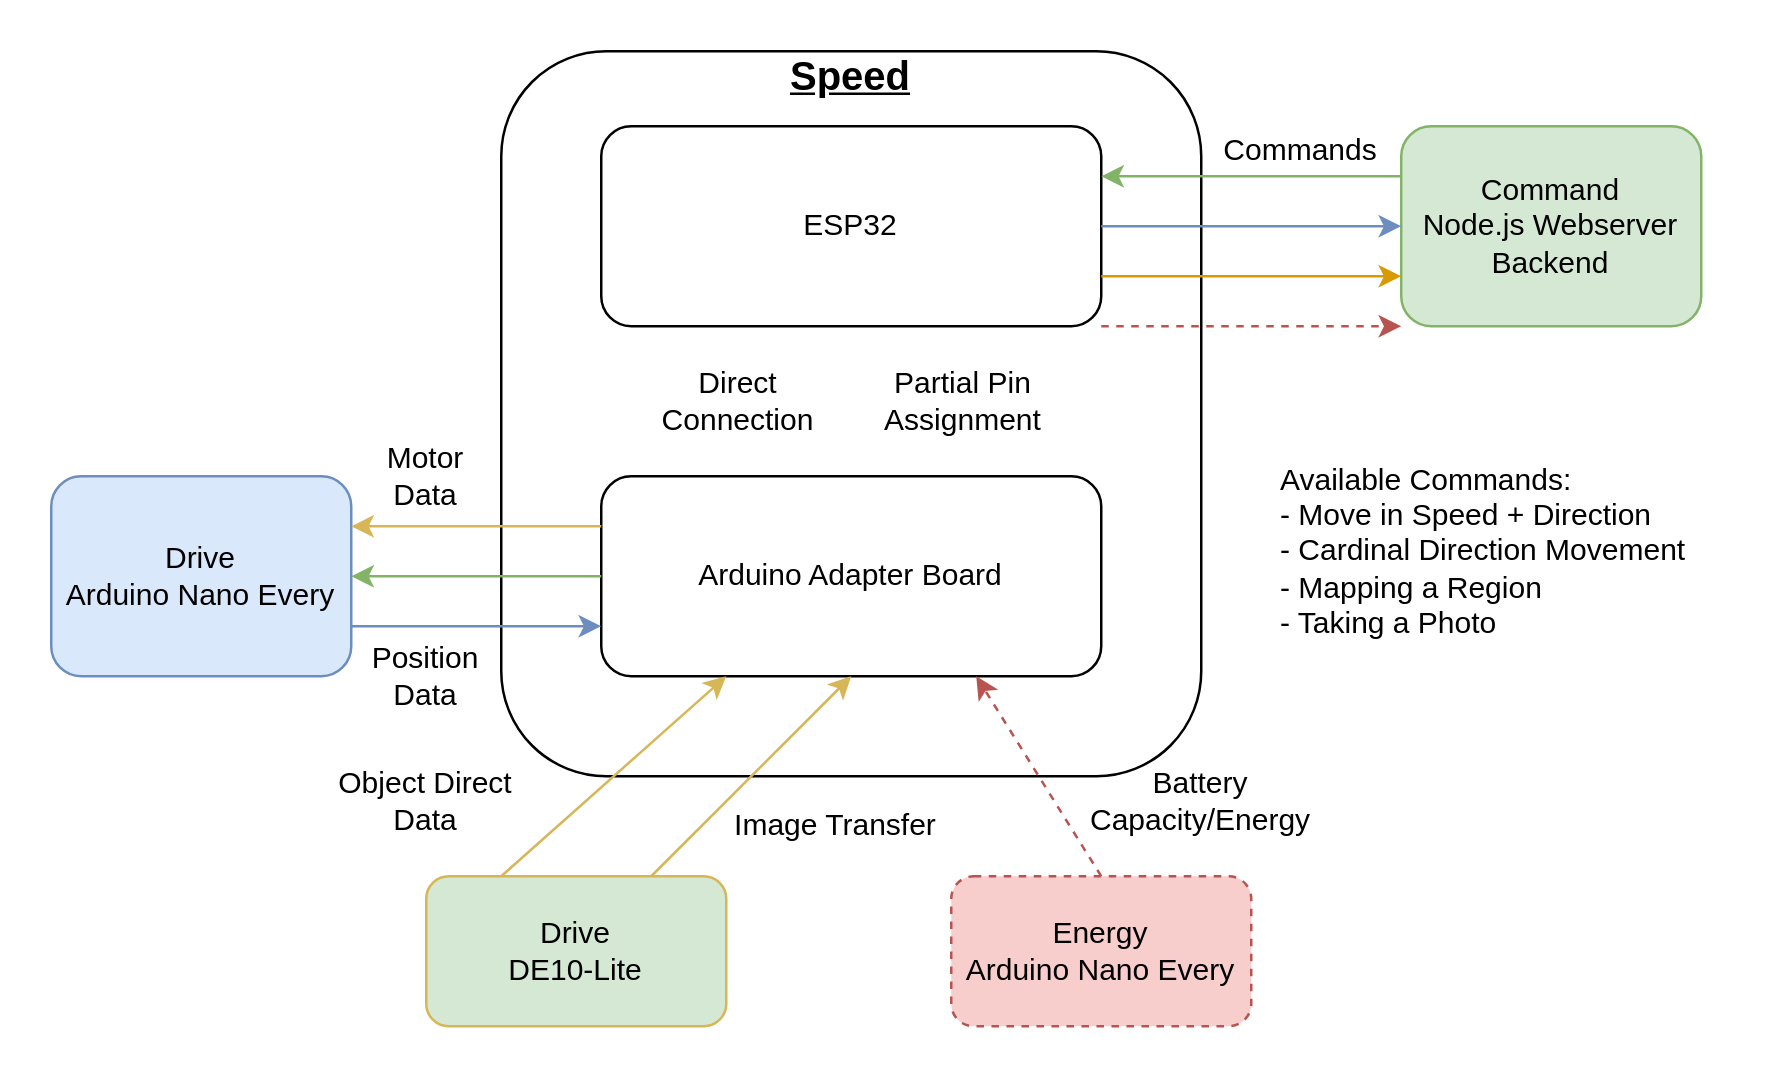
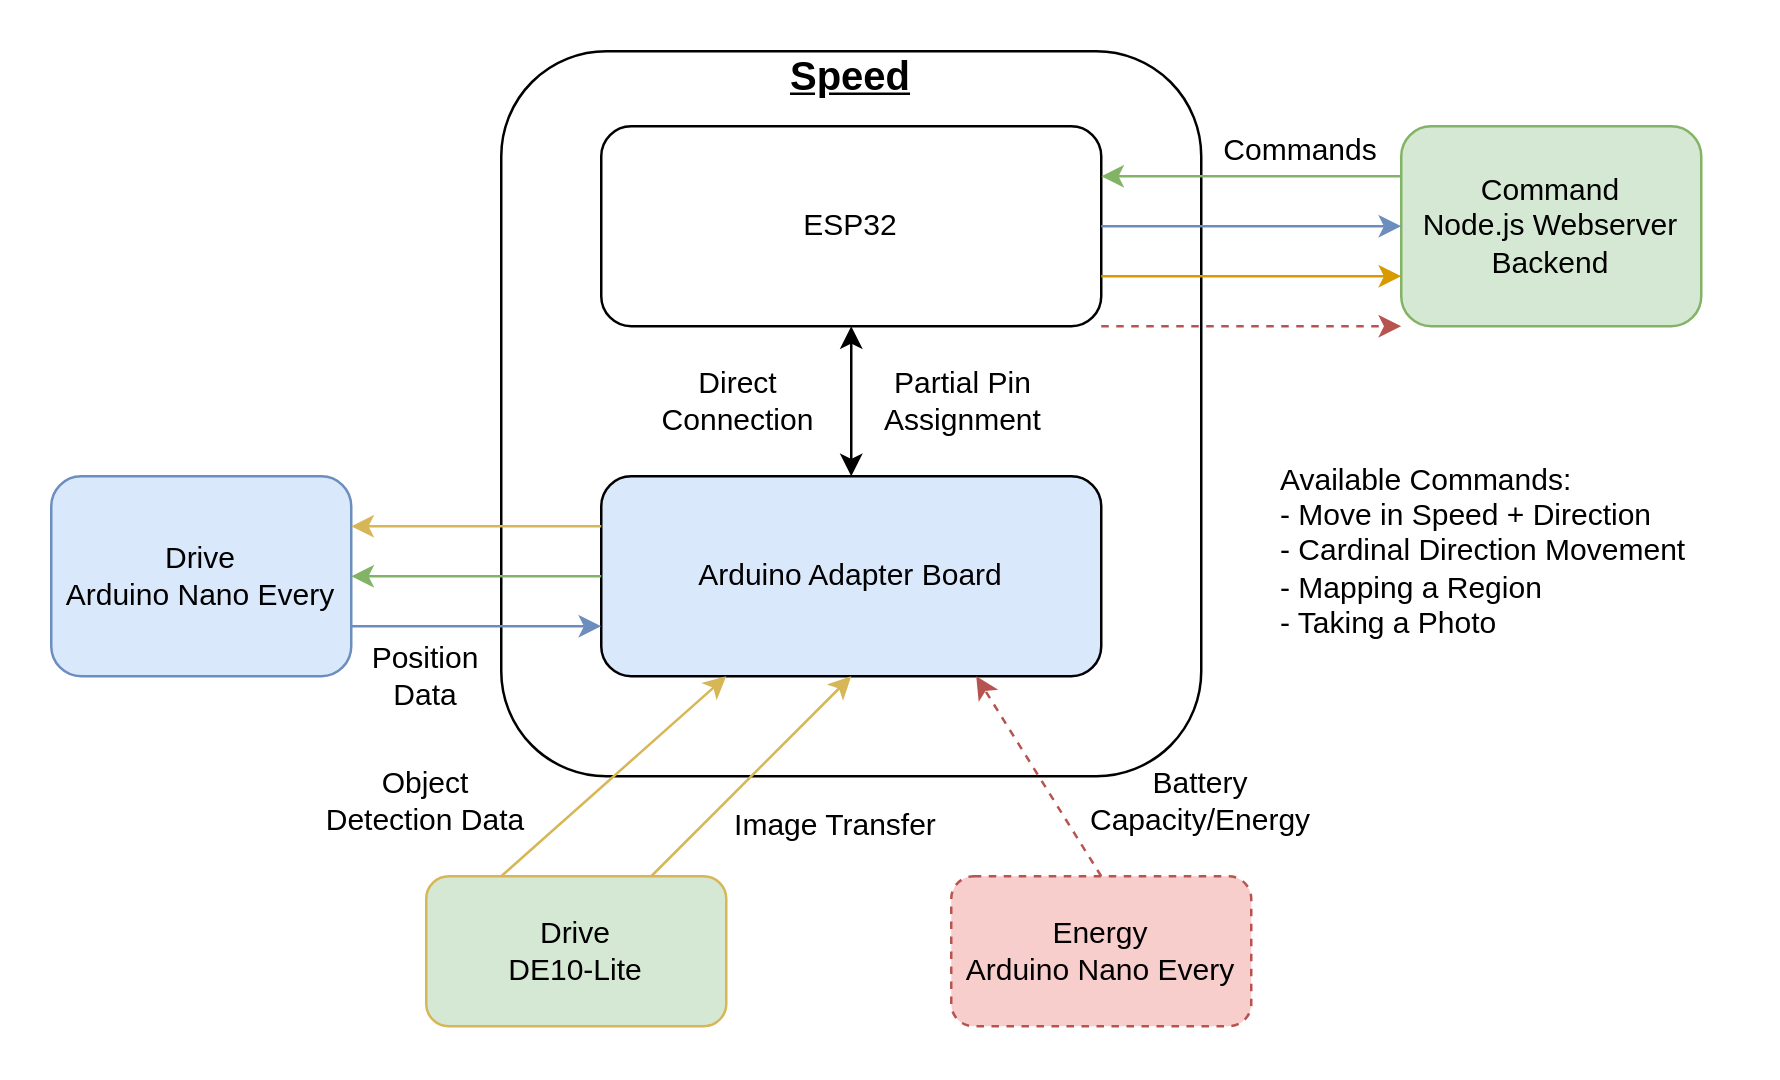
edge "ESP32" -- "Arduino Adapter Board": added
node "Motor Data": removed
node "Arduino Adapter Board": fillcolor #ffffff -> #dae8fc
node "Object Direct Data": label "Object Direct Data" -> "Object Detection Data"
